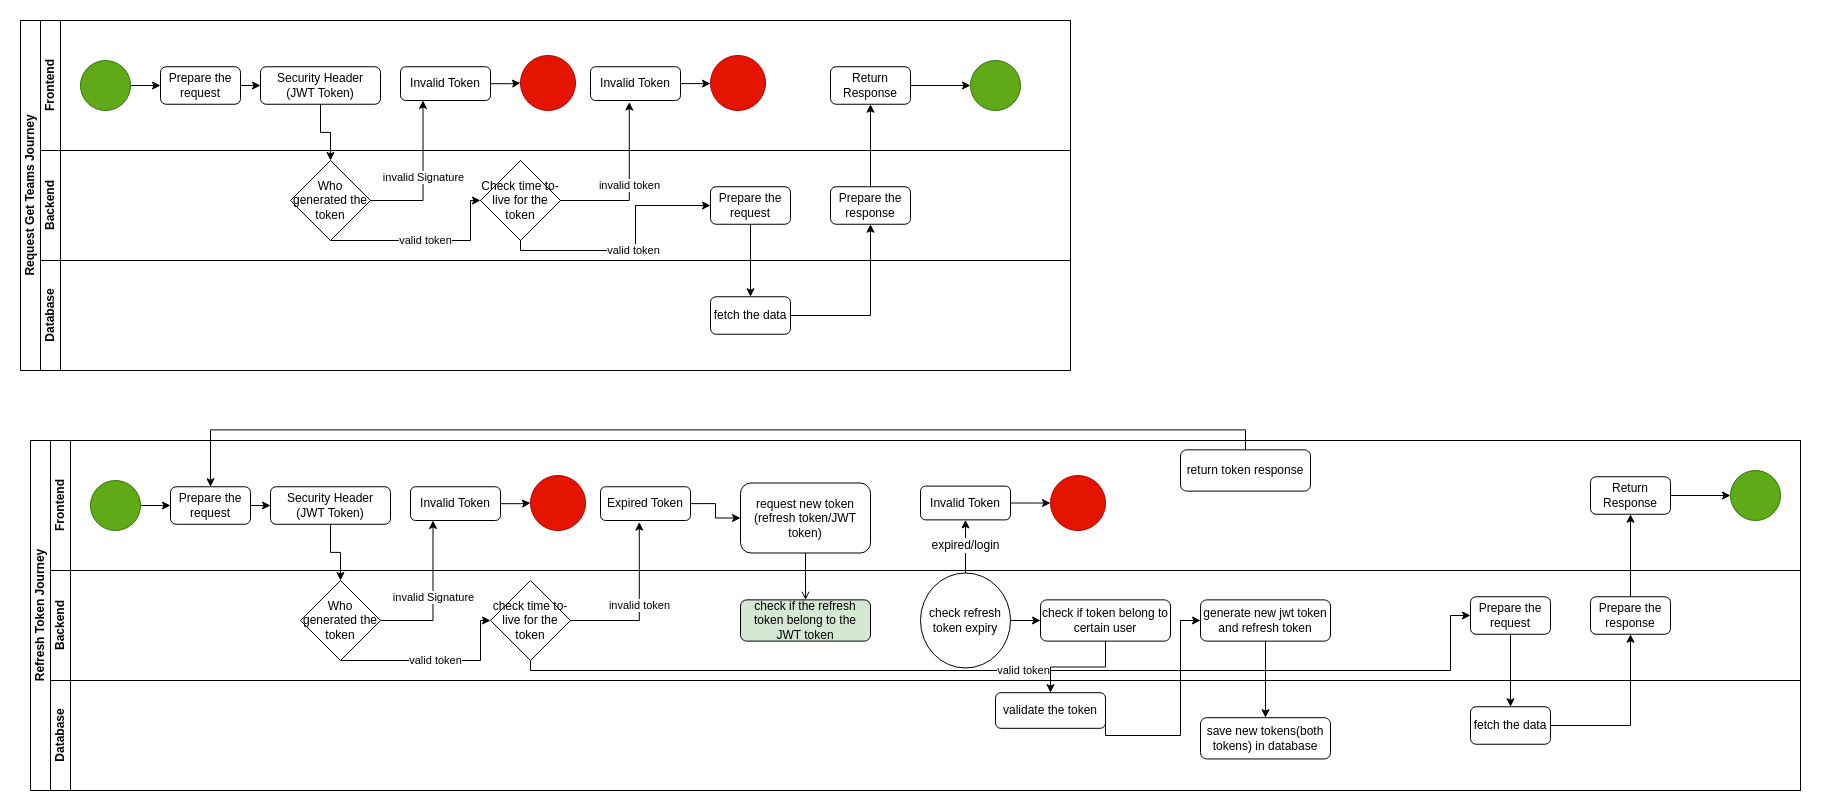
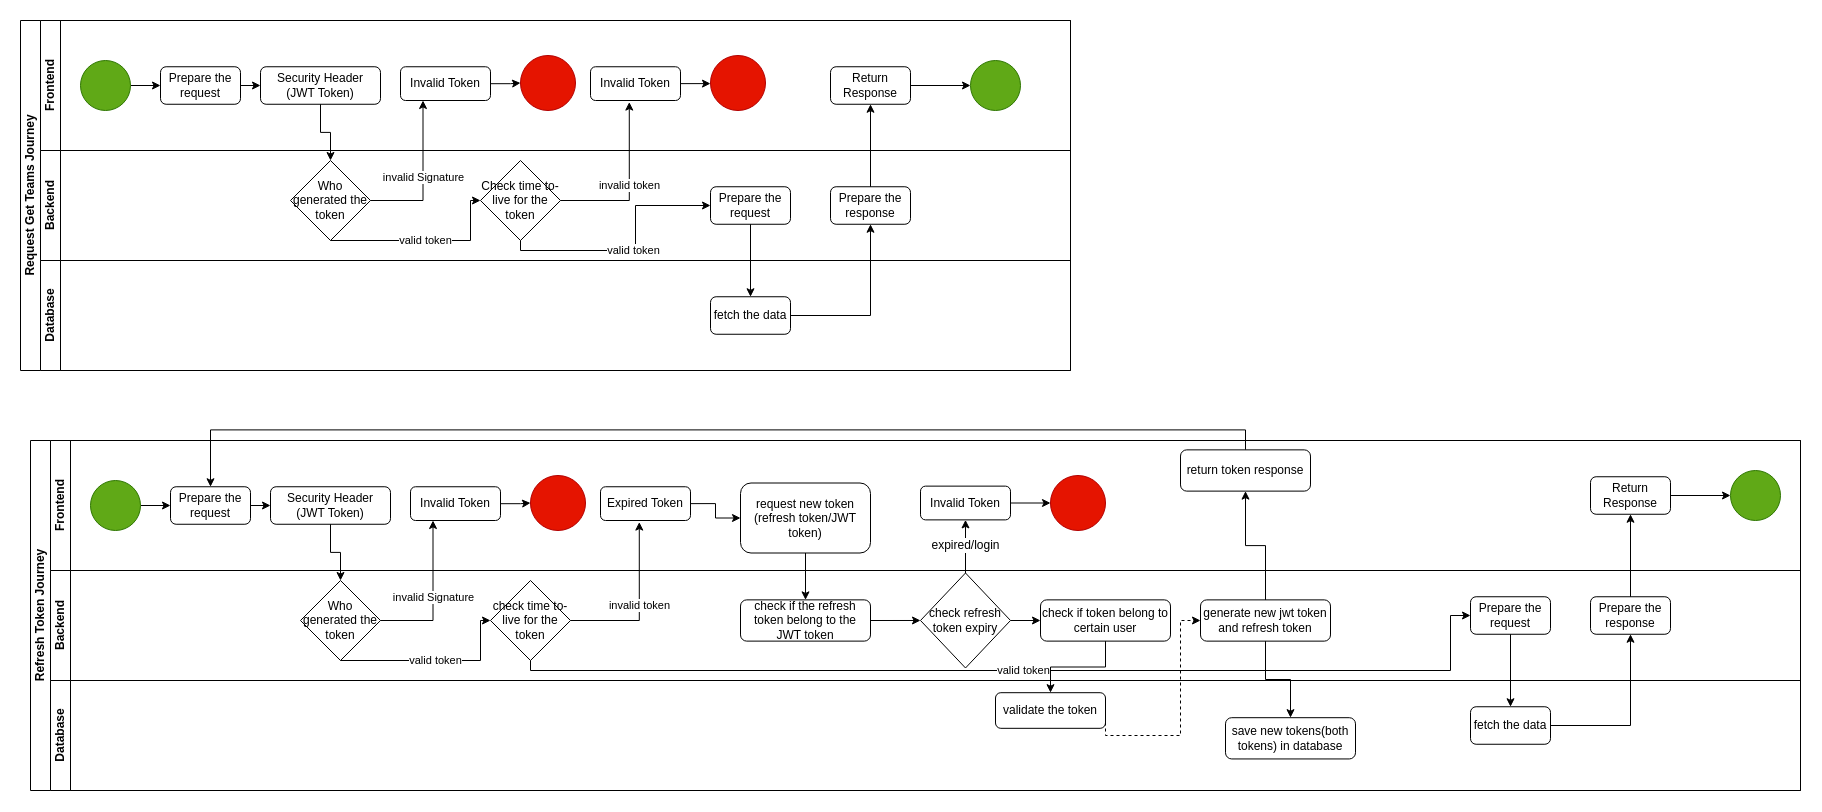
edge "generate new jwt token and refresh token" -> "return token response": added
edge "request new token (refresh token/JWT token)" -> "check if the refresh token belong to the JWT token": arrowhead open -> classic
node "check if the refresh token belong to the JWT token": fillcolor #d5e8d4 -> #ffffff
edge "check if the refresh token belong to the JWT token" -> "check refresh token expiry": added
node "check refresh token expiry": shape ellipse -> diamond
edge "validate the token" -> "generate new jwt token and refresh token": style solid -> dashed
node "save new tokens(both tokens) in database": moved (1266, 738) -> (1291, 738)
